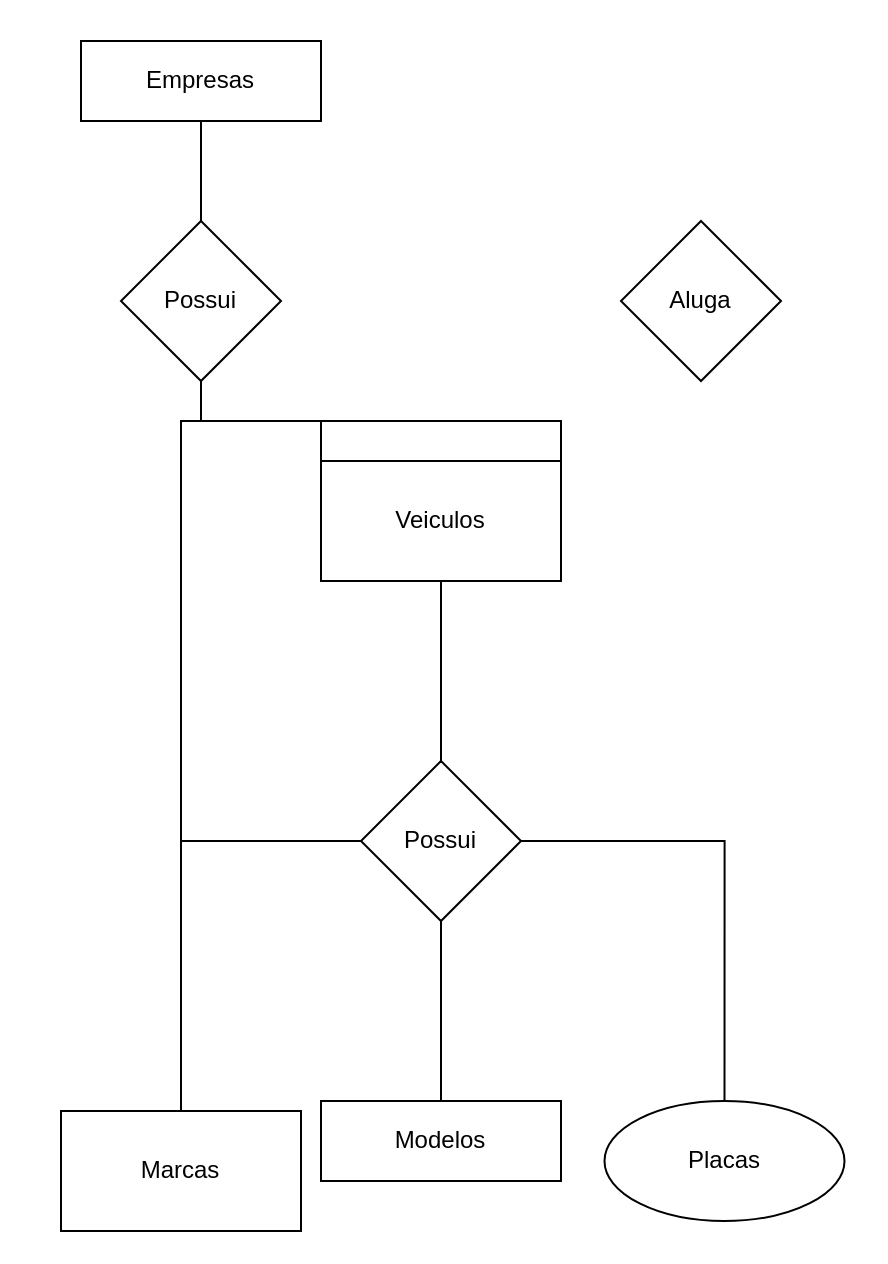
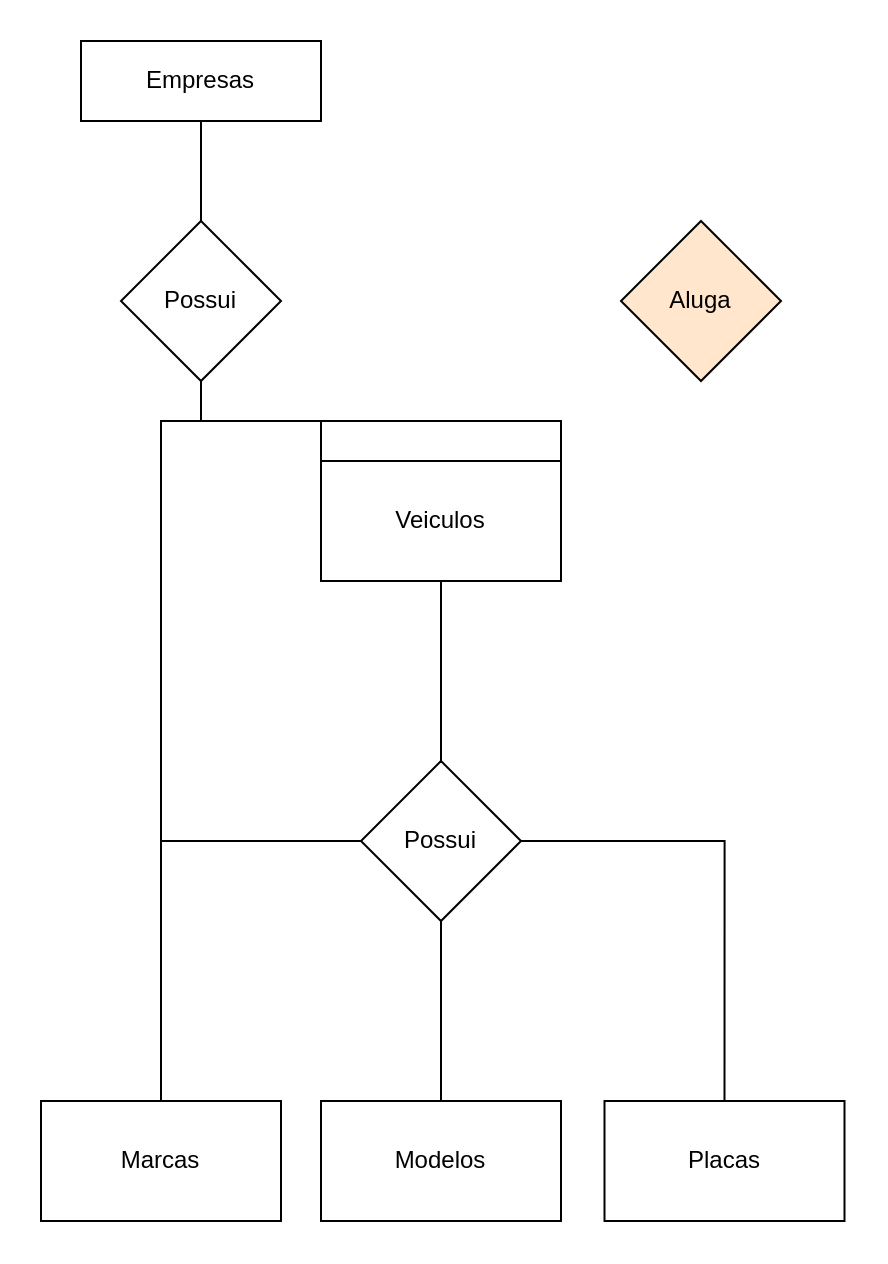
node "Aluga": fillcolor #ffffff -> #ffe6cc
node "Modelos": size 240x80 -> 240x120
node "Placas": shape ellipse -> rectangle
node "Marcas": moved (181, 1171) -> (161, 1161)
